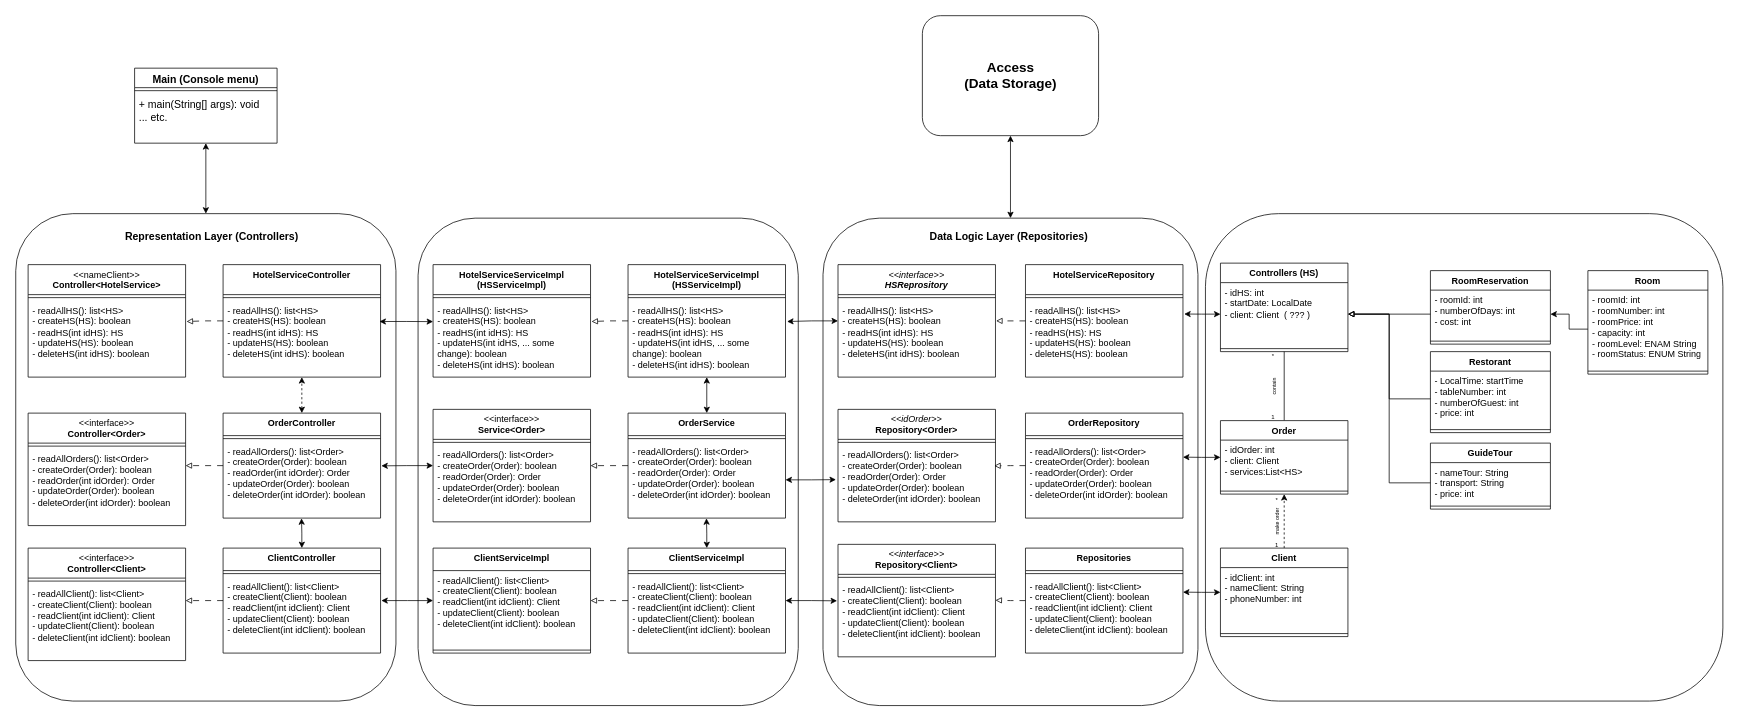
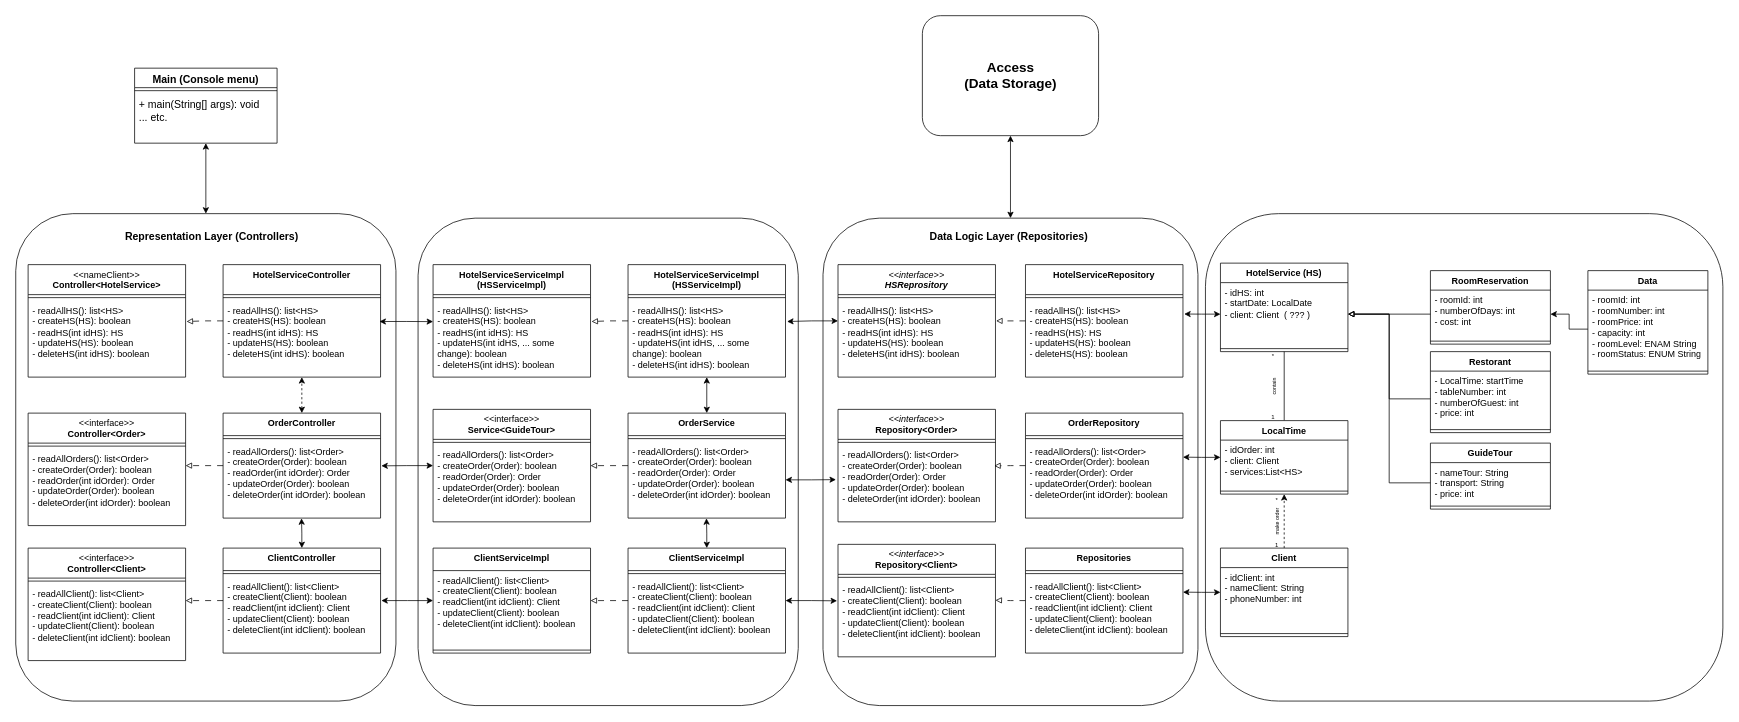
node "Controllers (HS)": label "Controllers (HS)" -> "HotelService (HS)"
node "Room": label "Room" -> "Data"
node "<<interface>> Service<Order>": label "<<interface>> Service<Order>" -> "<<interface>> Service<GuideTour>"
node "<<idOrder>> Repository<Order>": label "<<idOrder>> Repository<Order>" -> "<<interface>> Repository<Order>"
node "Order": label "Order" -> "LocalTime"
